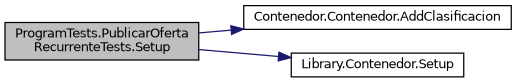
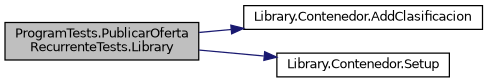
node "Contenedor.Contenedor.AddClasificacion": label "Contenedor.Contenedor.AddClasificacion" -> "Library.Contenedor.AddClasificacion"
node "ProgramTests.PublicarOferta RecurrenteTests.Setup": label "ProgramTests.PublicarOferta RecurrenteTests.Setup" -> "ProgramTests.PublicarOferta RecurrenteTests.Library"
